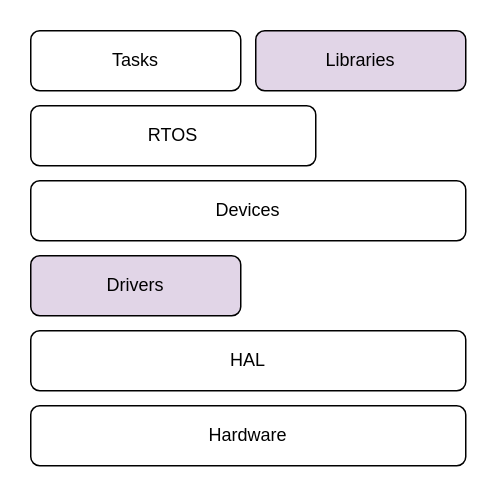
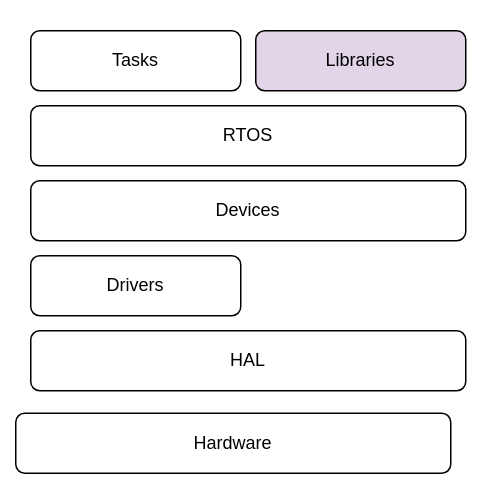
node "RTOS": size 285x60 -> 435x60
node "Drivers": fillcolor #e1d5e7 -> #ffffff
node "Hardware": moved (248, 436) -> (233, 443)
